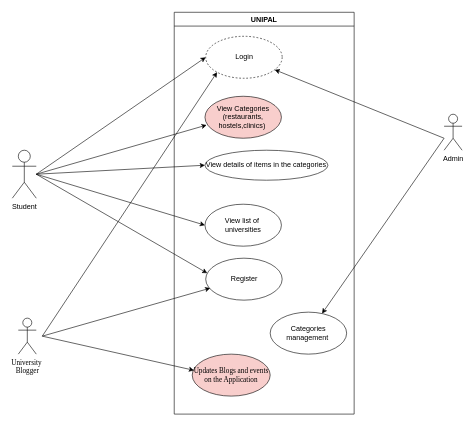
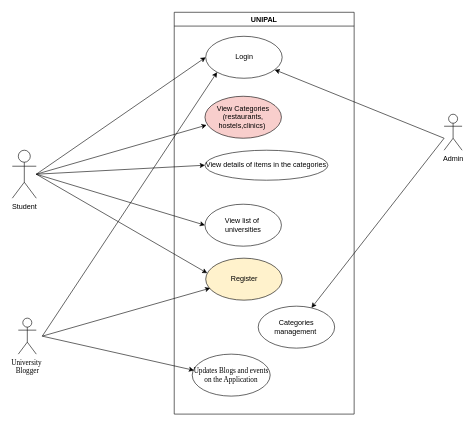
node "Login": style dashed -> solid
node "Register": fillcolor #ffffff -> #fff2cc
node "Categories management": moved (309, 333) -> (297, 327)
node "Updates Blogs and events on the Application": fillcolor #f8cecc -> #ffffff
